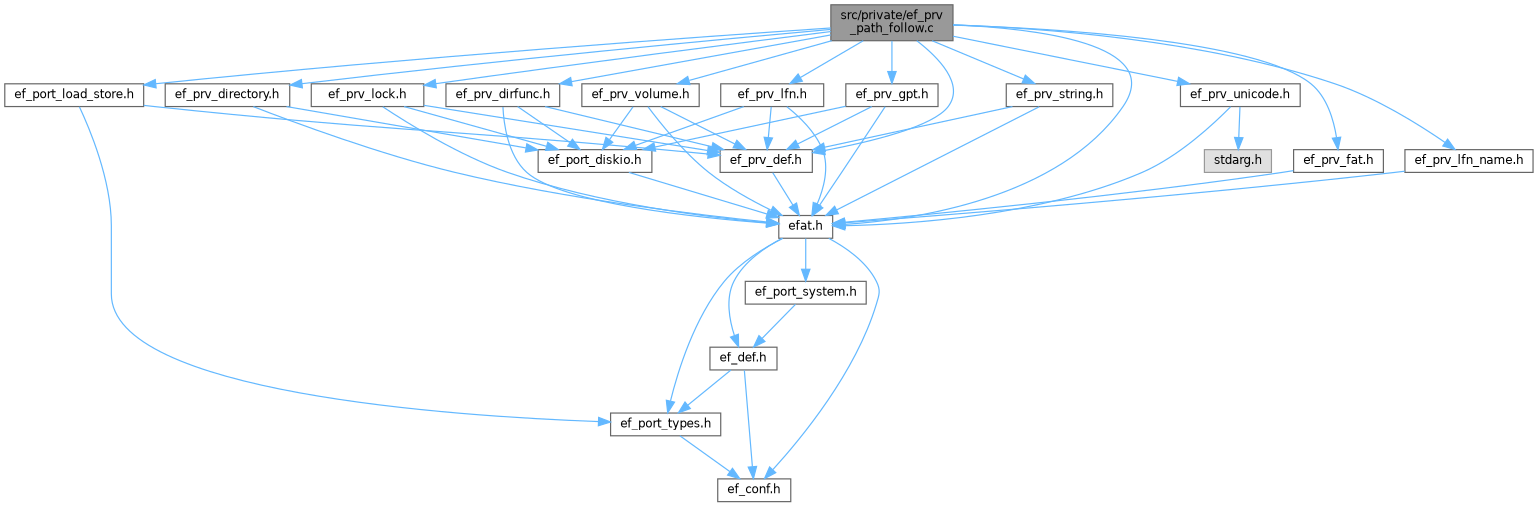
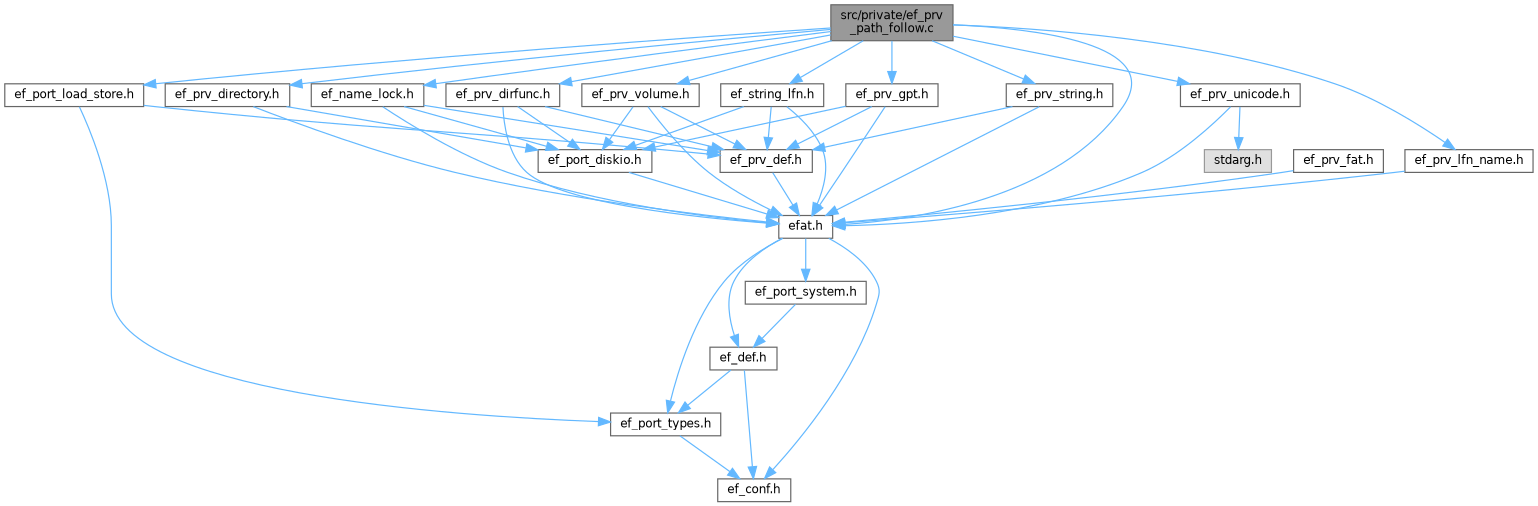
edge "src/private/ef_prv _path_follow.c" -> "ef_prv_fat.h": removed
node "ef_prv_lock.h": label "ef_prv_lock.h" -> "ef_name_lock.h"
node "ef_prv_lfn.h": label "ef_prv_lfn.h" -> "ef_string_lfn.h"
edge "src/private/ef_prv _path_follow.c" -> "ef_prv_def.h": removed
